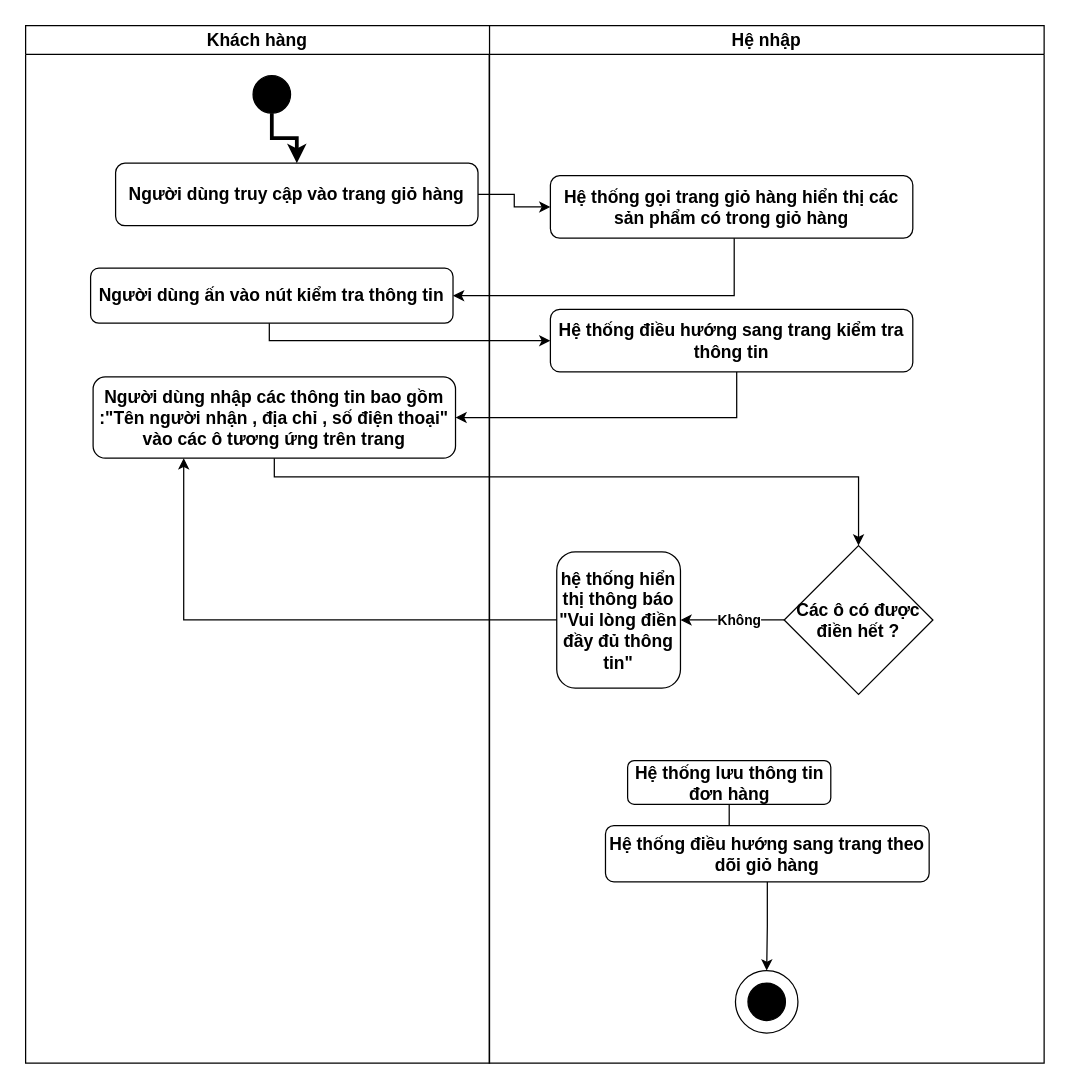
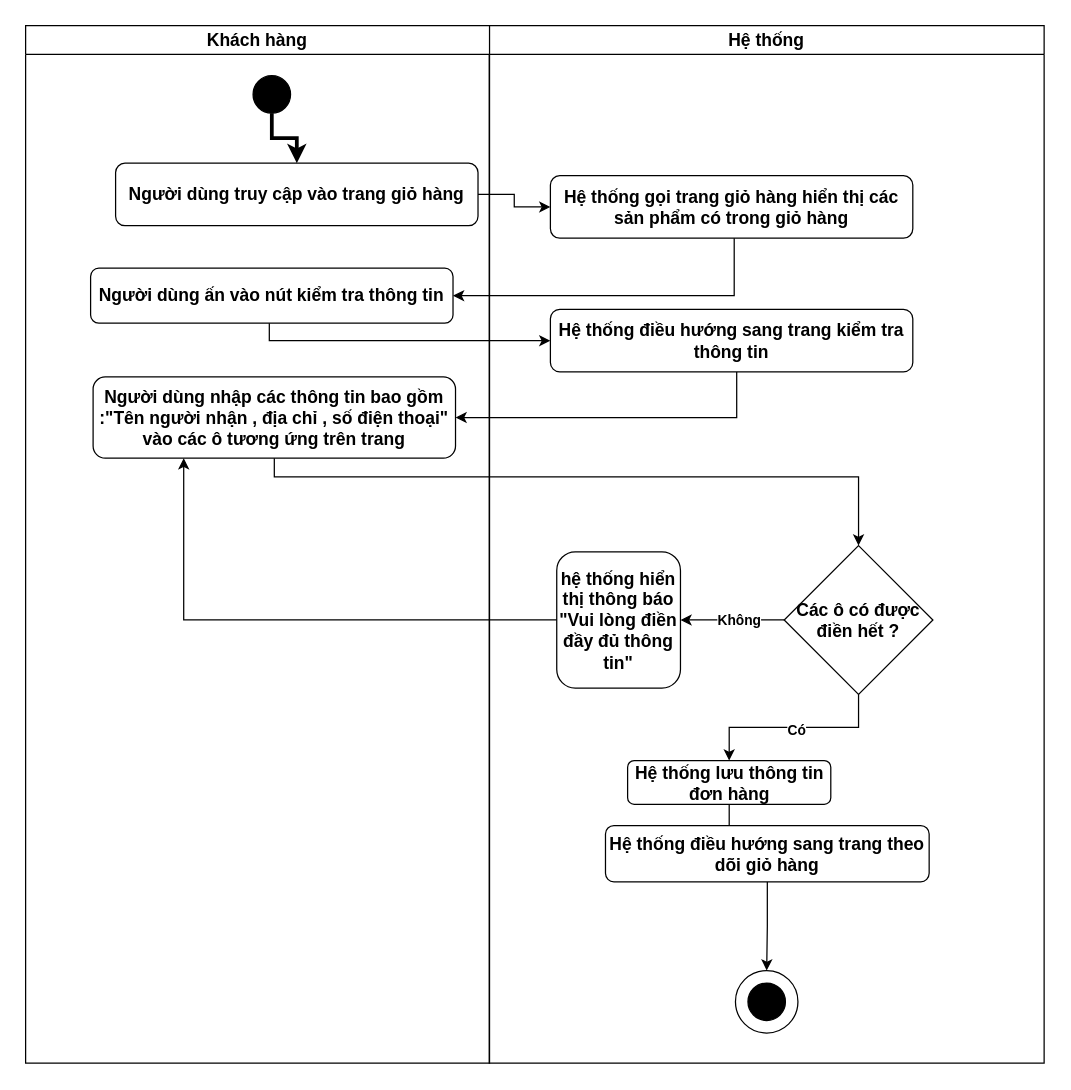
node "Hệ nhập": label "Hệ nhập" -> "Hệ thống"
edge "Các ô có được điền hết ?" -> "Hệ thống lưu thông tin đơn hàng": added, label "Có"
